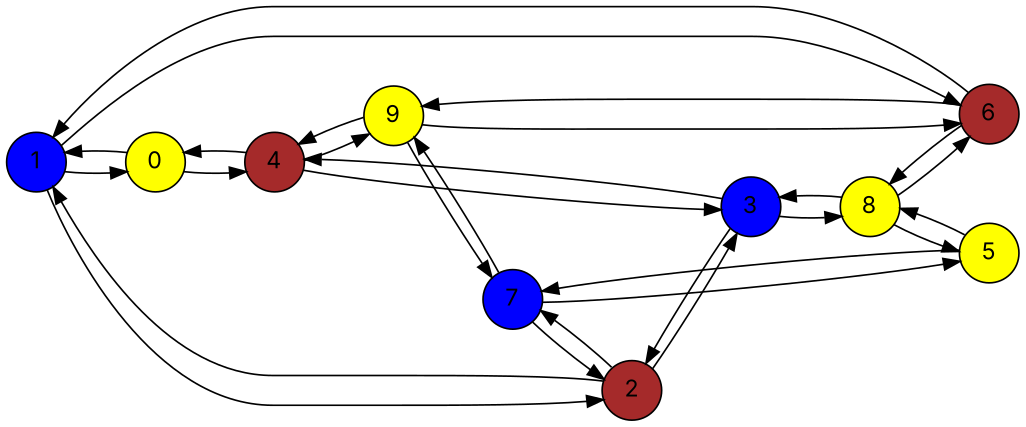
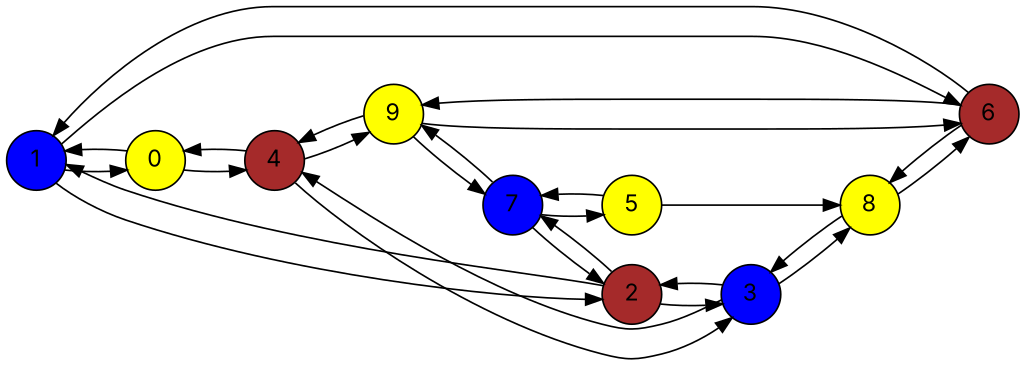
edge "8" -> "5": removed
